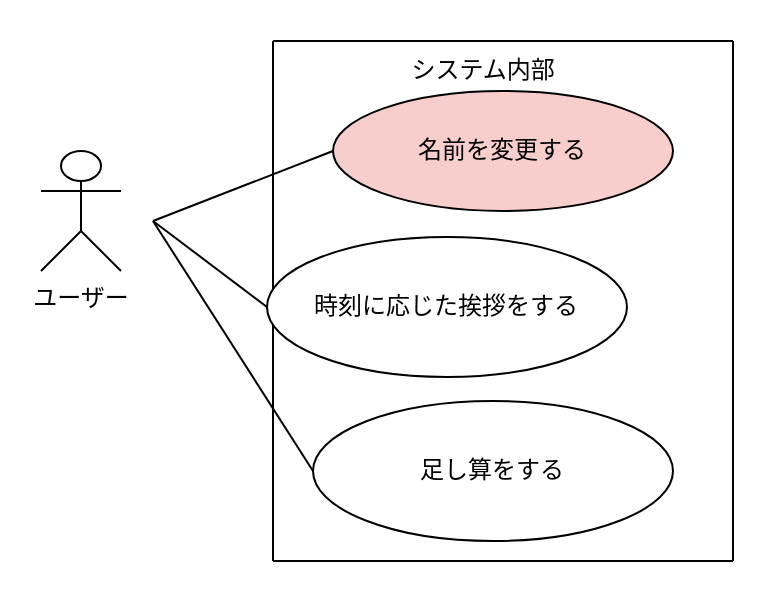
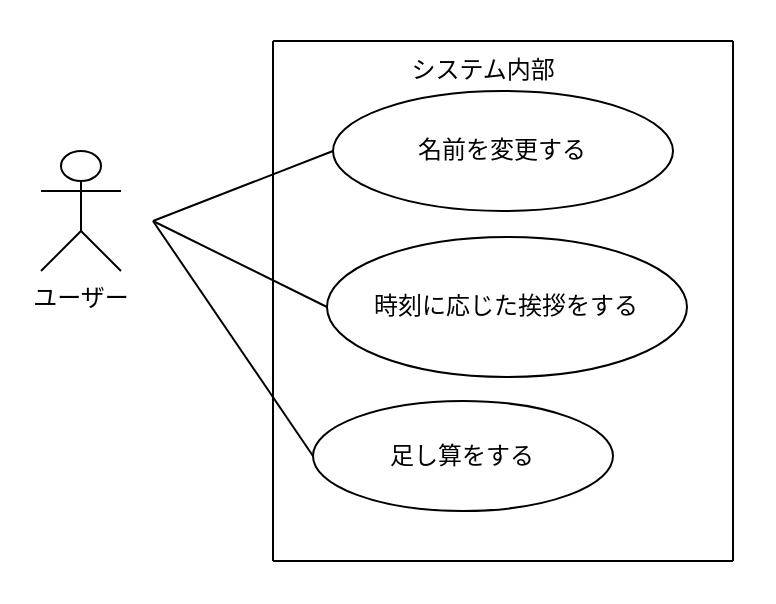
node "名前を変更する": fillcolor #f8cecc -> #ffffff
node "時刻に応じた挨拶をする": moved (447, 307) -> (507, 307)
node "足し算をする": size 360x140 -> 300x110
